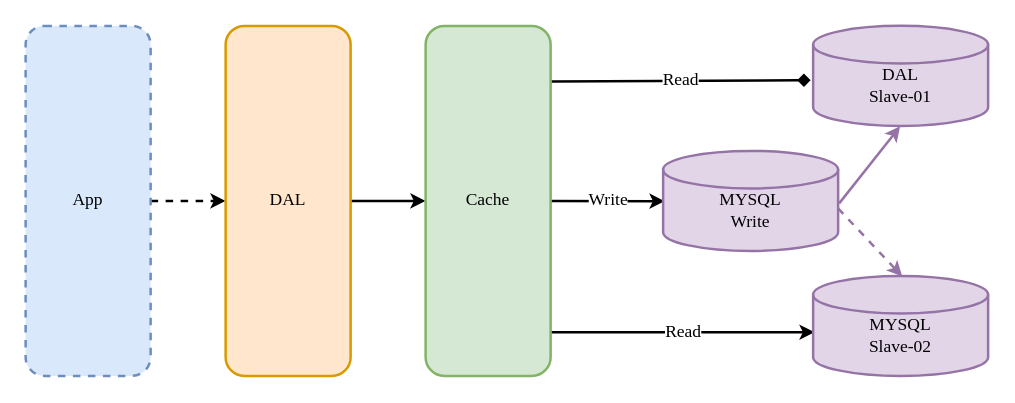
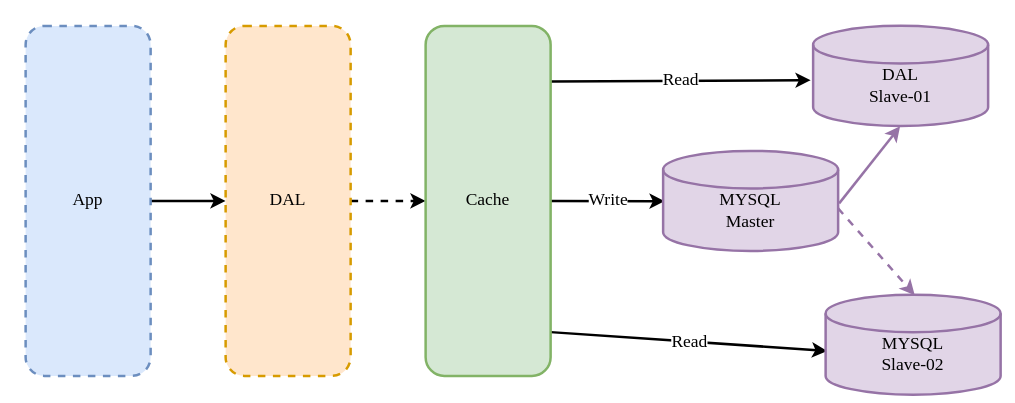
edge "Cache" -> "DAL Slave-01": arrowhead diamond -> classic
edge "App" -> "DAL": style dashed -> solid
node "DAL": style solid -> dashed
edge "DAL" -> "Cache": style solid -> dashed
node "MYSQL Write": label "MYSQL Write" -> "MYSQL Master"
node "MYSQL Slave-02": moved (901, 326) -> (913, 344)
